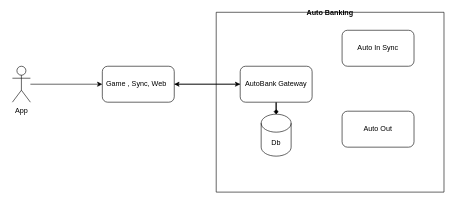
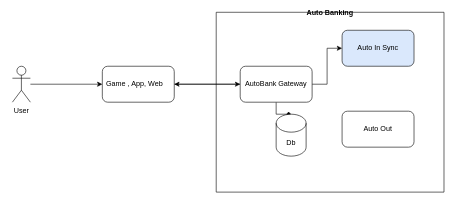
edge "AutoBank Gateway" -> "Auto In Sync": added
node "Auto In Sync": fillcolor #ffffff -> #dae8fc
node "Game , Sync, Web": label "Game , Sync, Web" -> "Game , App, Web"
node "App": label "App" -> "User"
node "Db": moved (276, 135) -> (291, 135)
